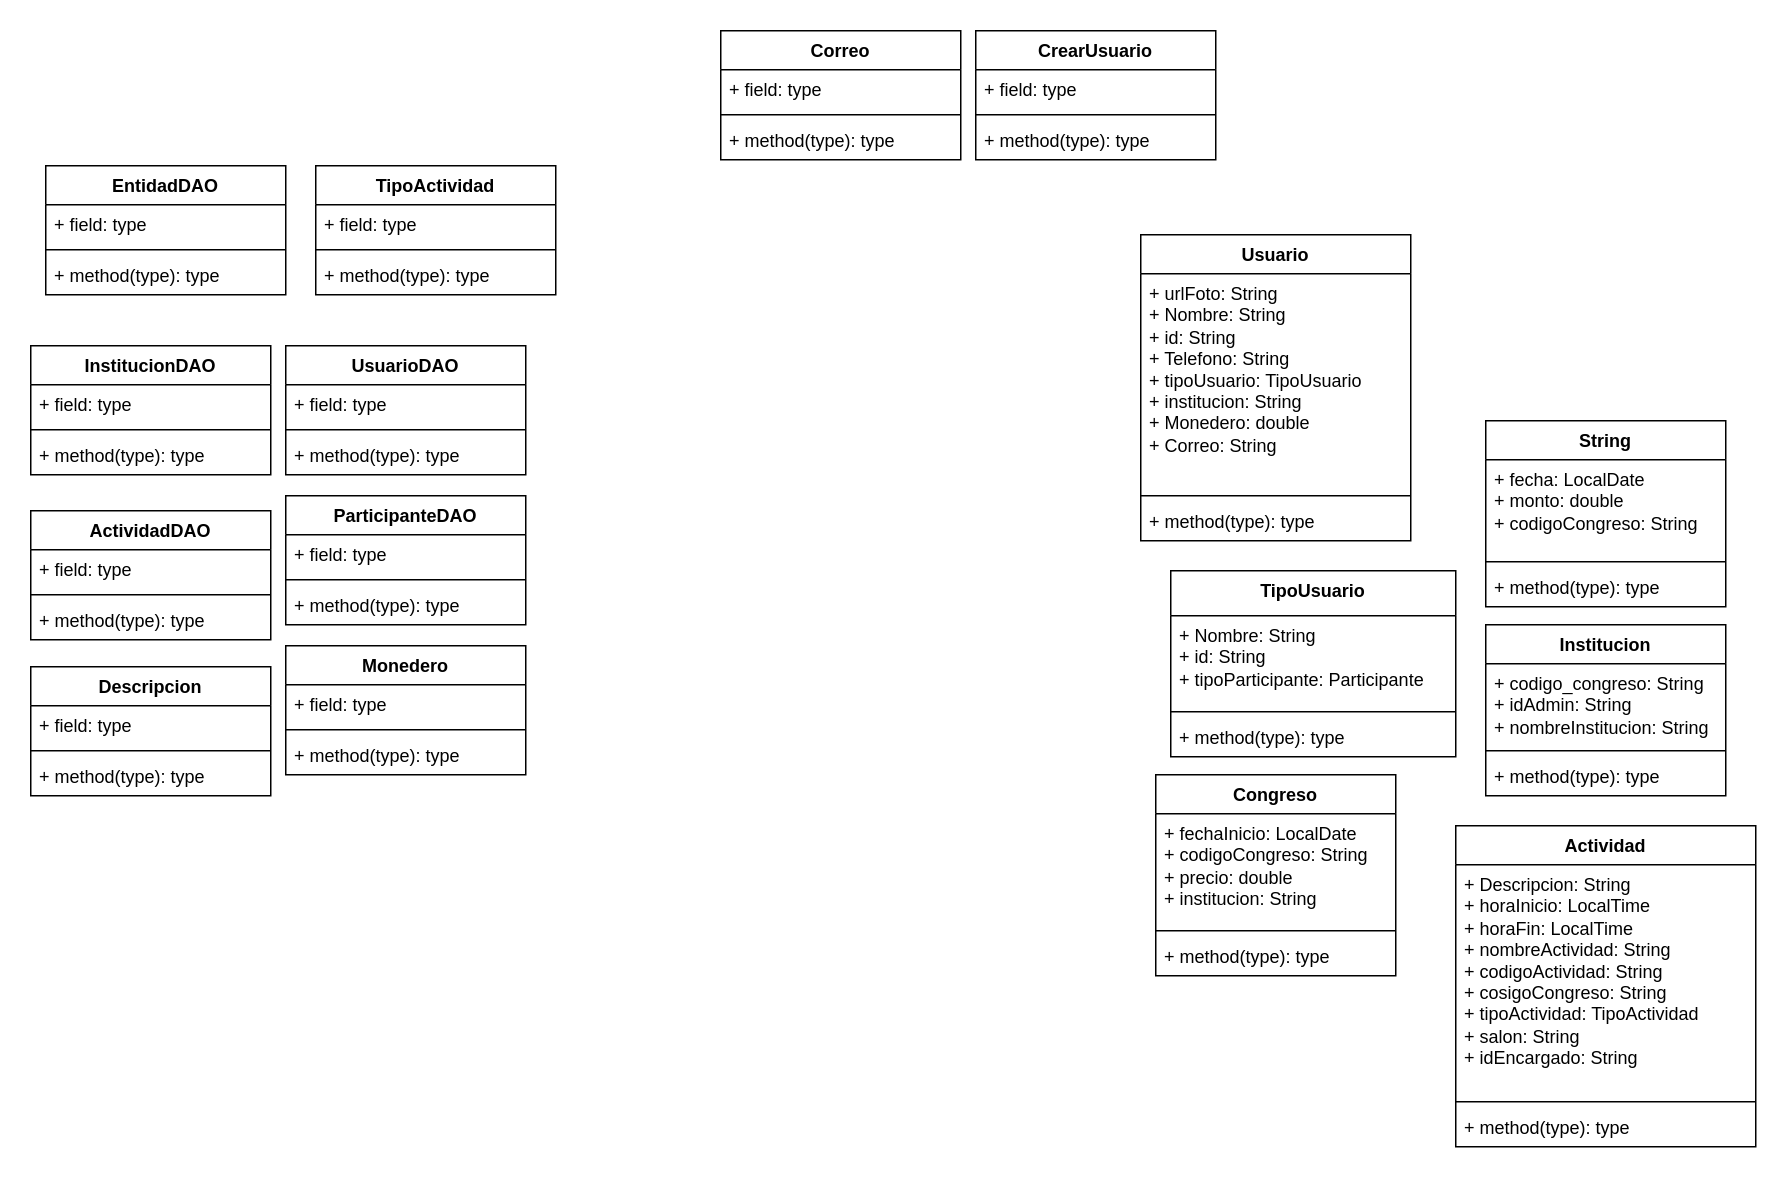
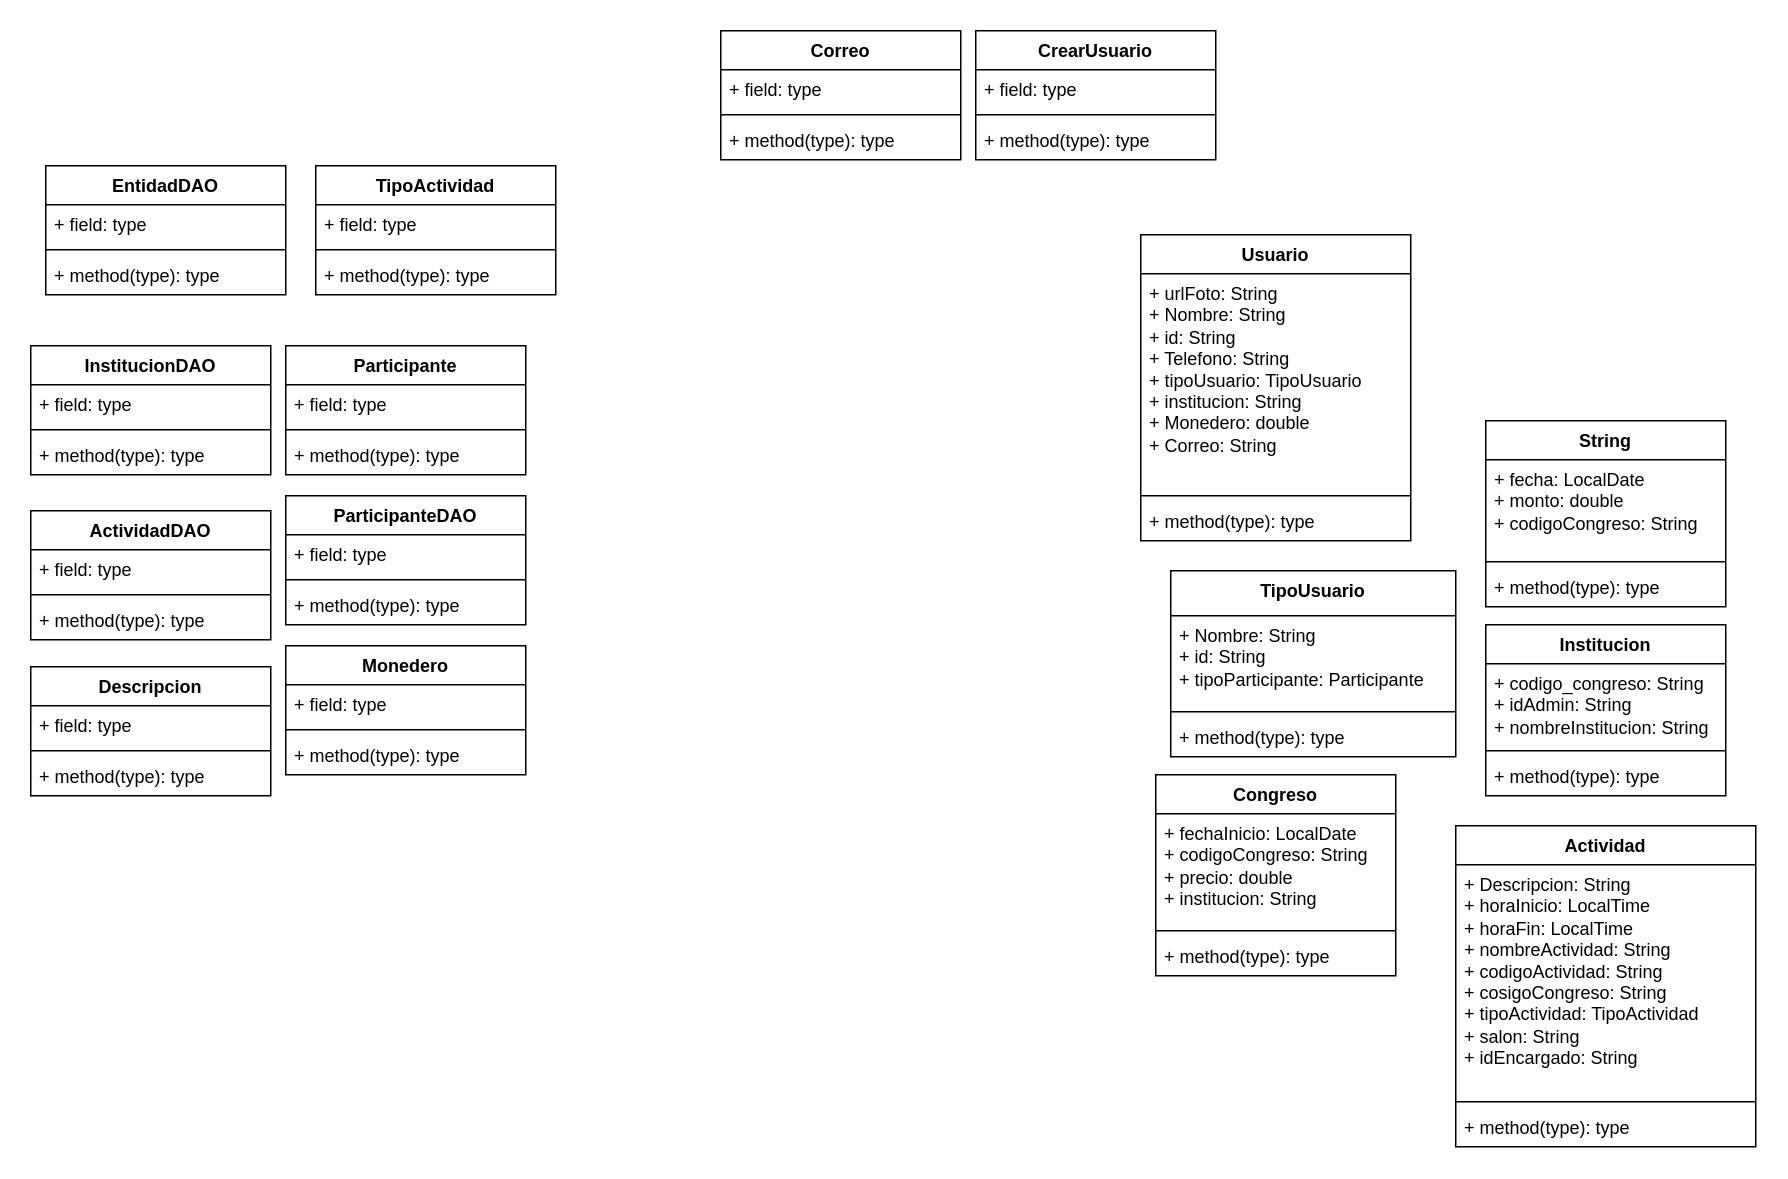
node "UsuarioDAO": label "UsuarioDAO" -> "Participante"
